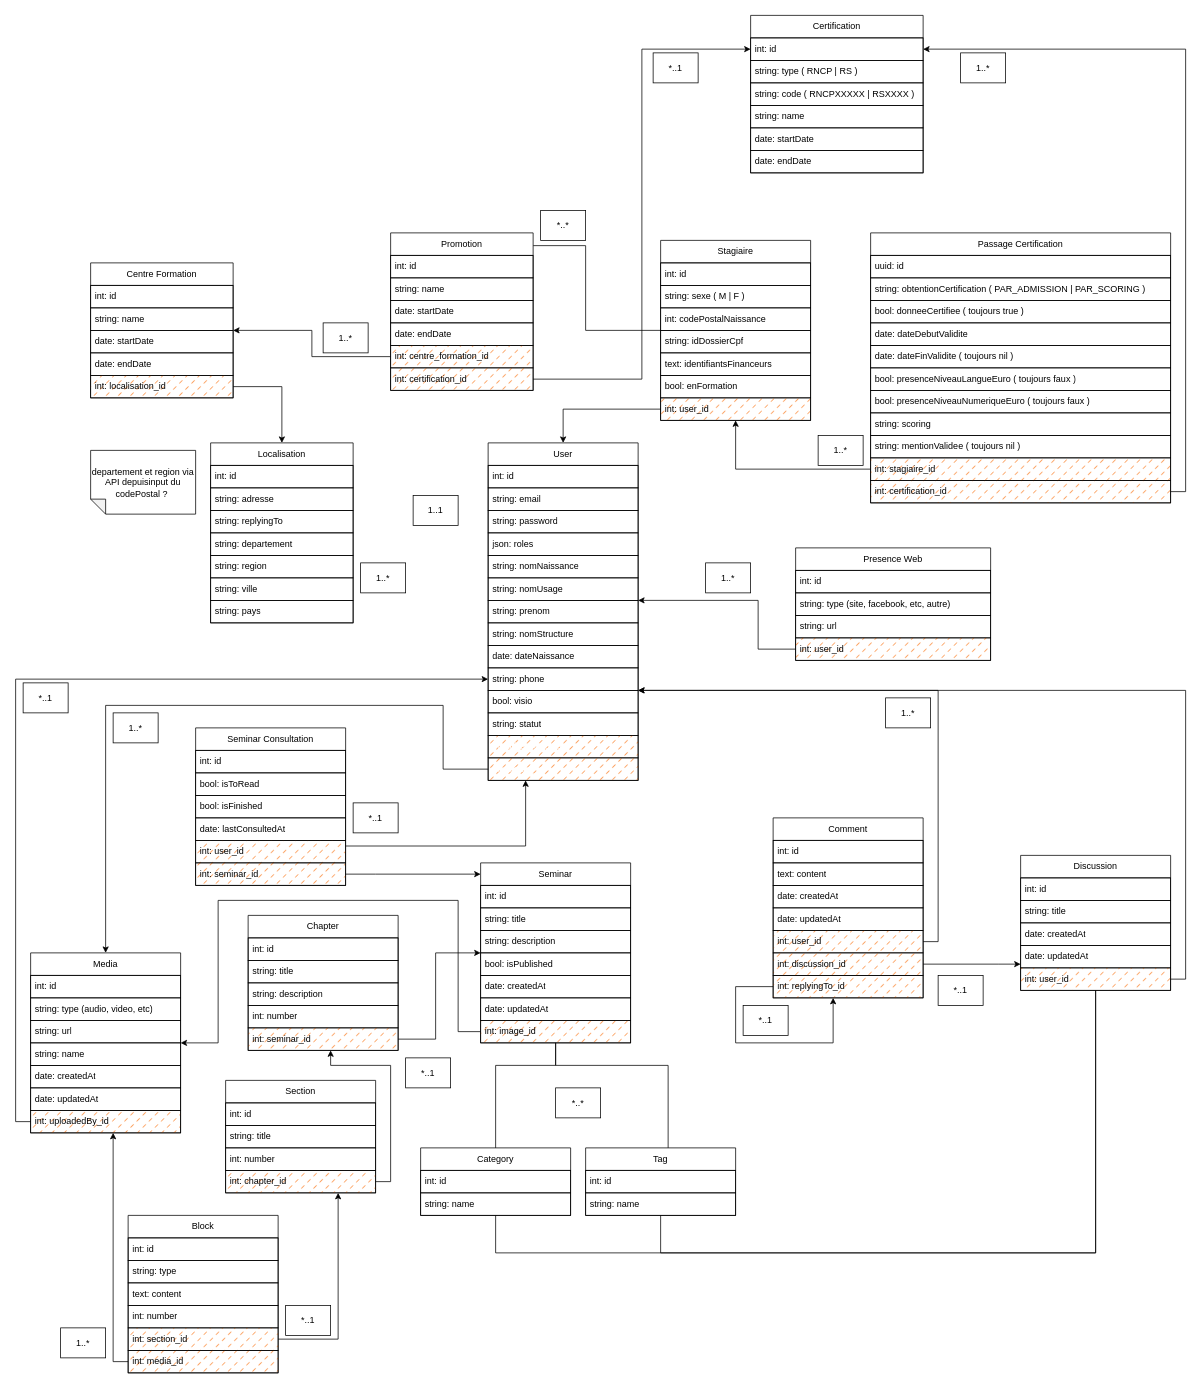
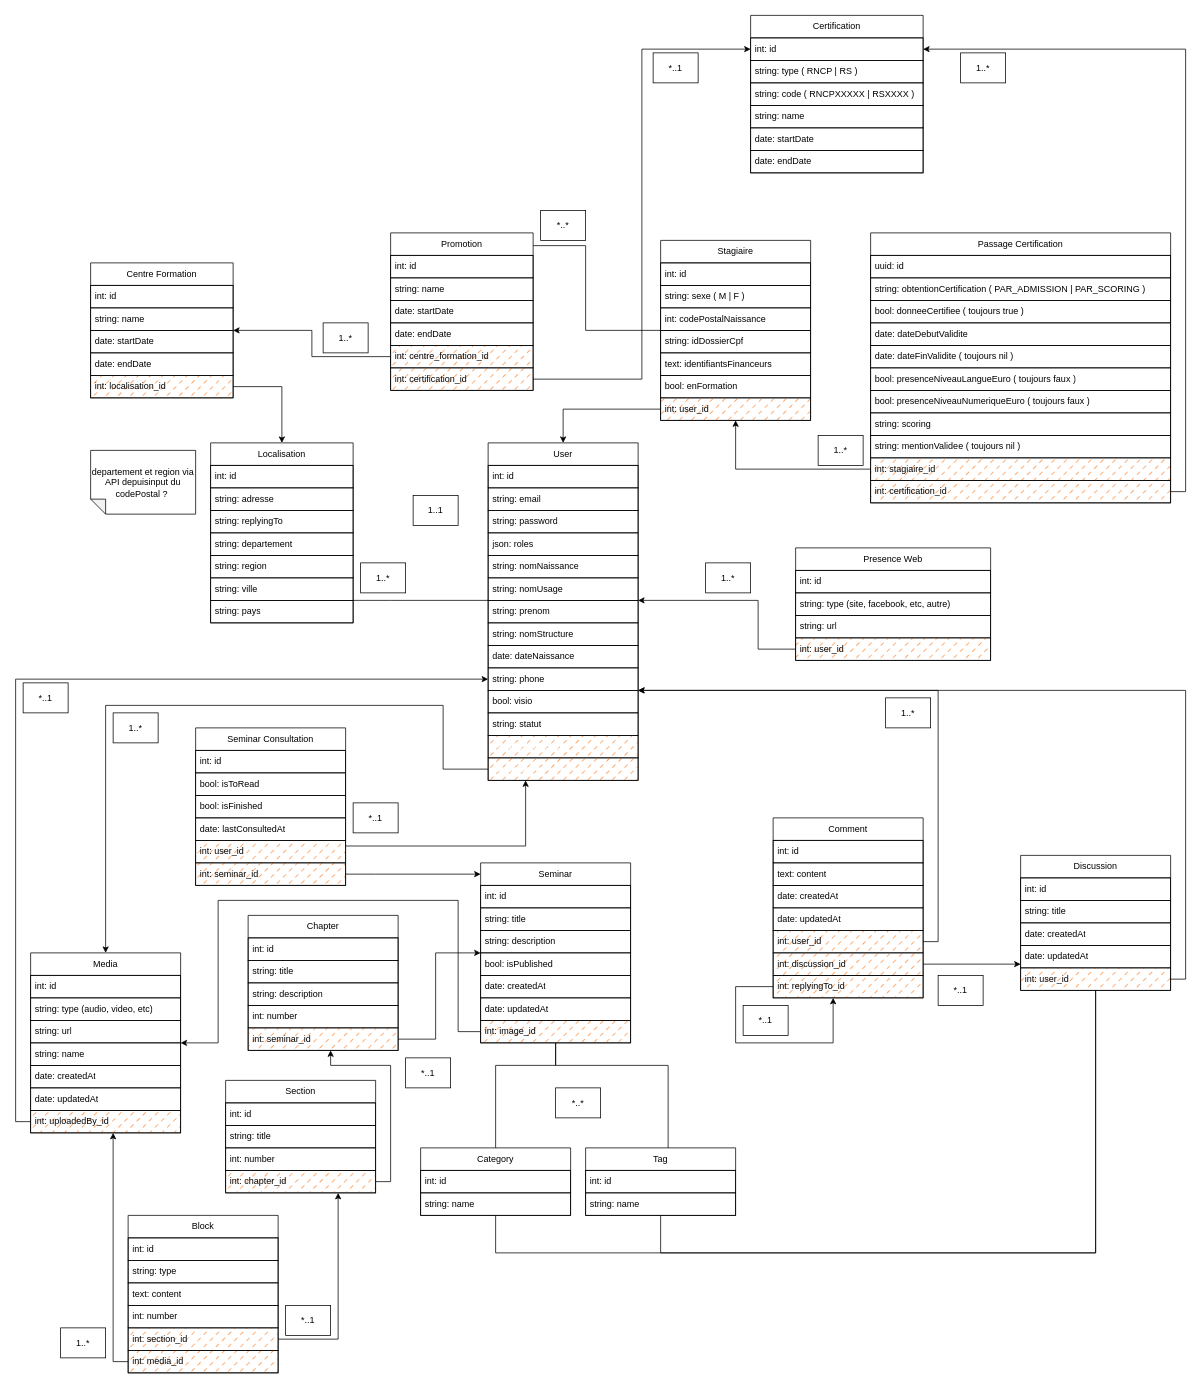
edge "string: ville" -- "User": added
